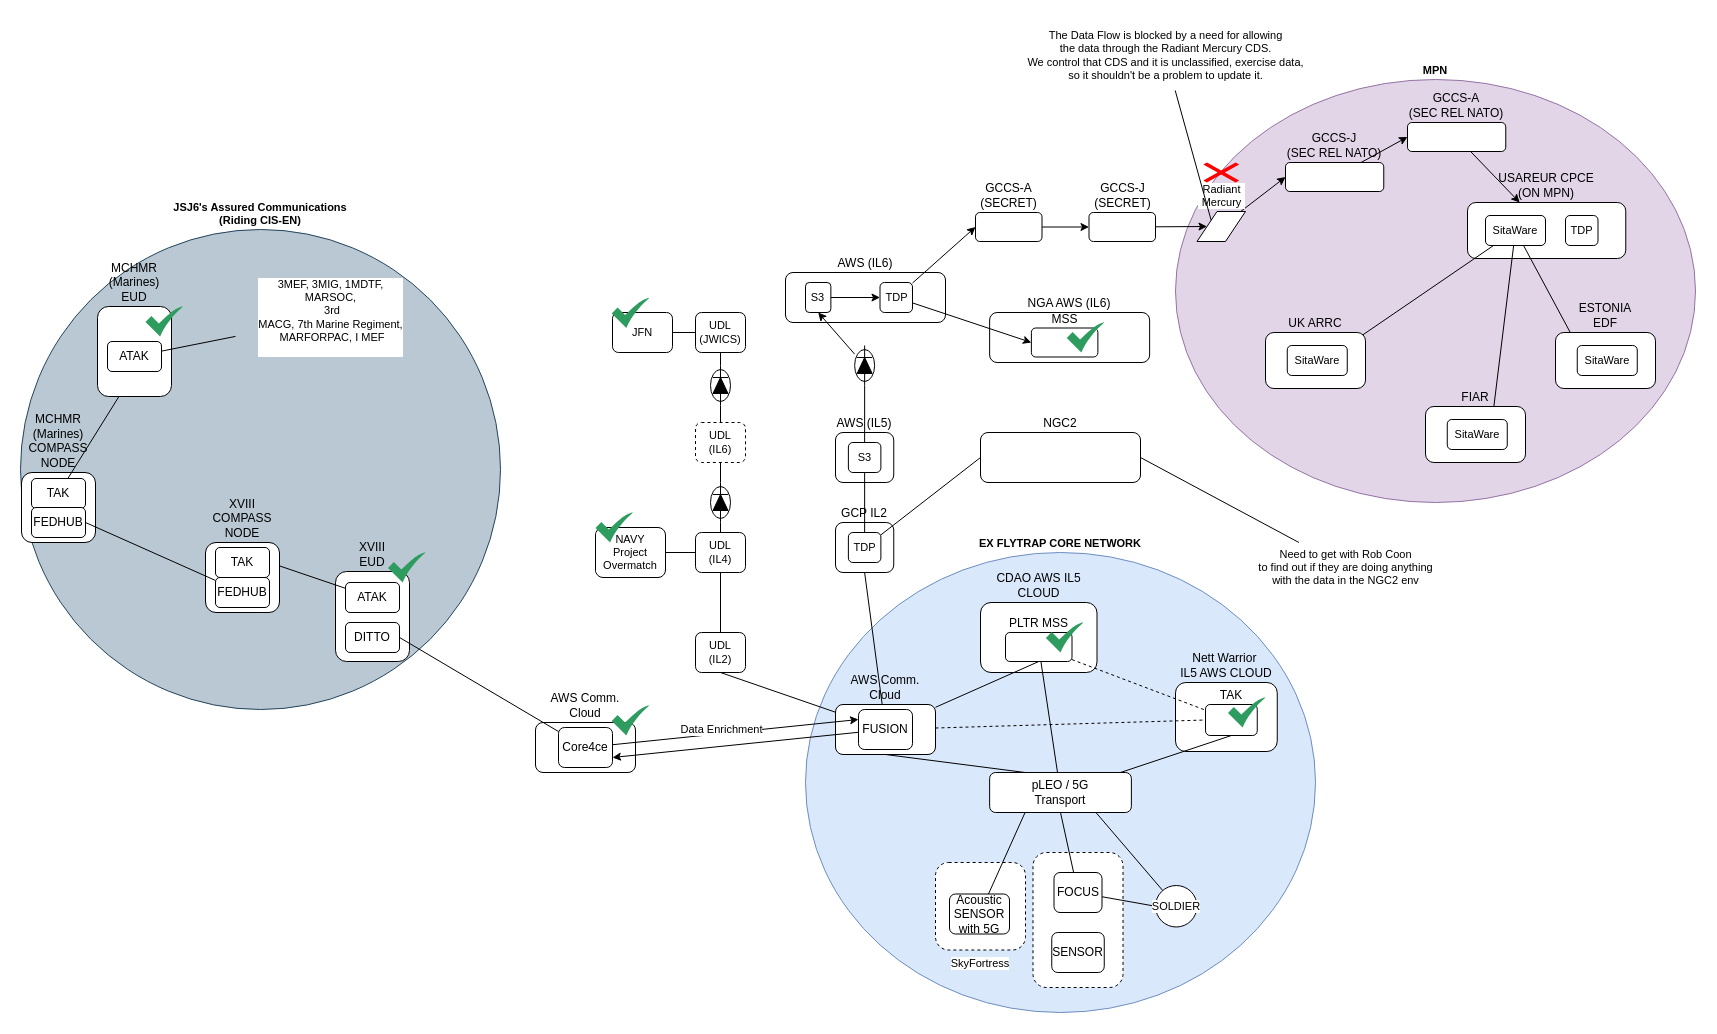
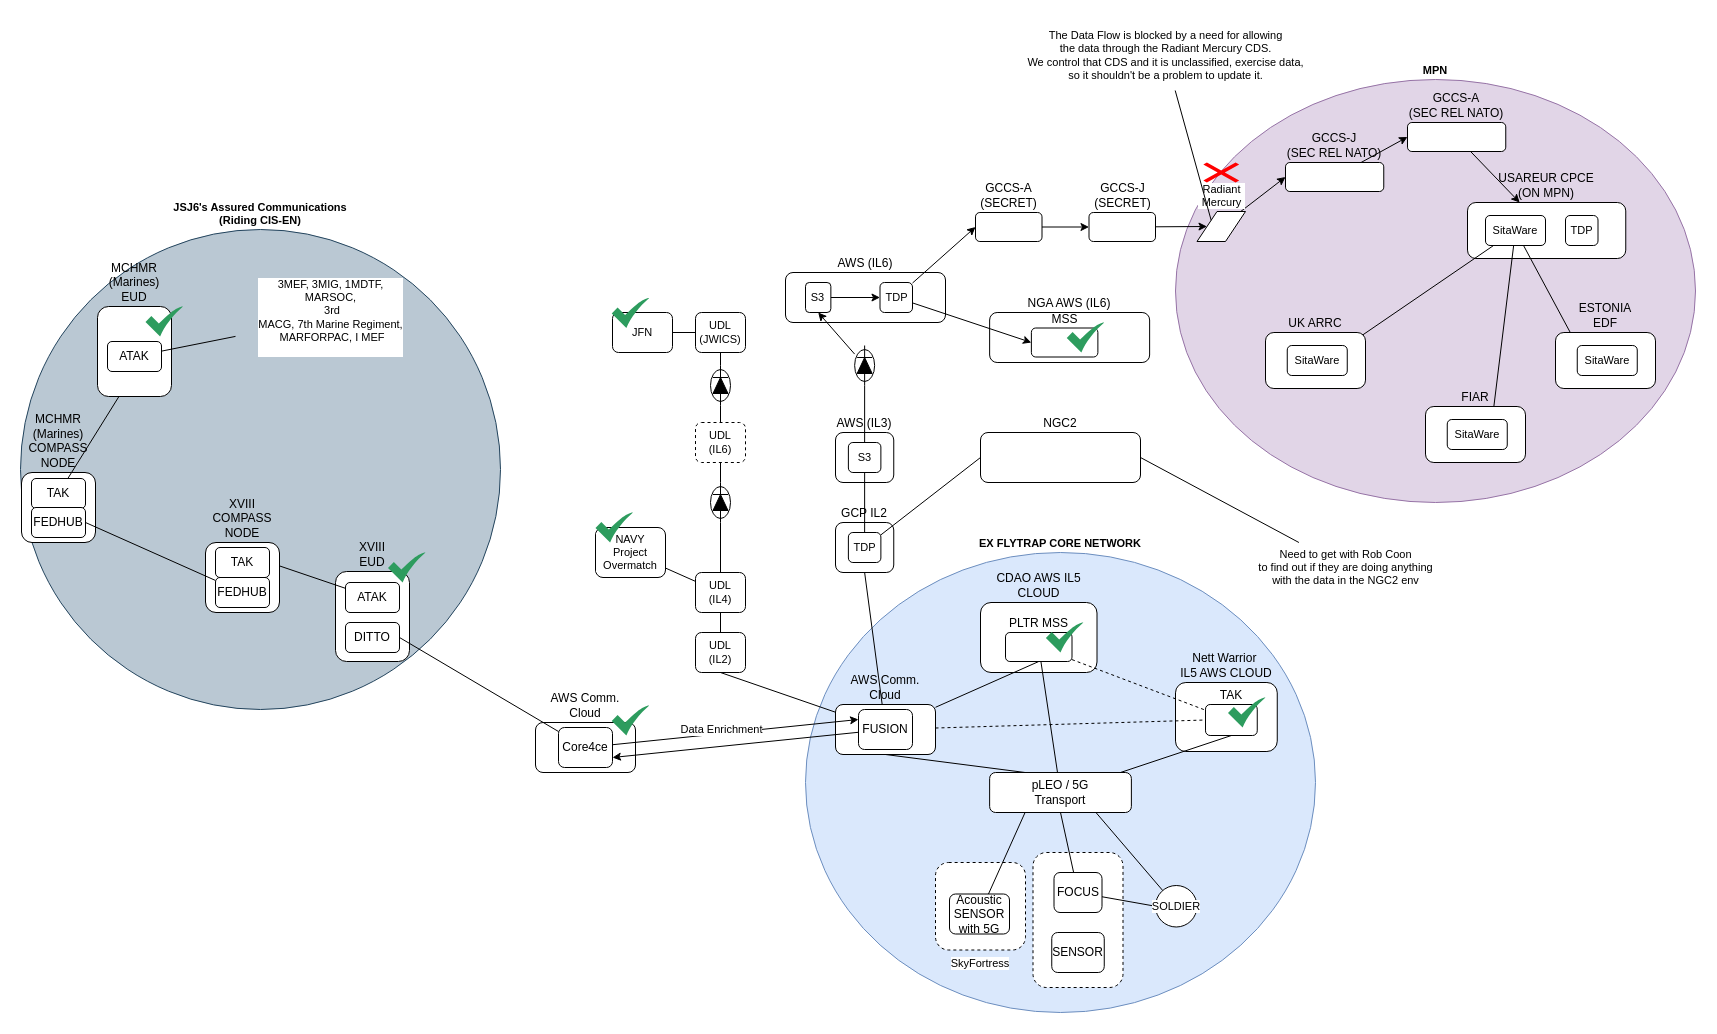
node "AWS (IL5)": label "AWS (IL5)" -> "AWS (IL3)"
node "UDL (IL4)": moved (721, 553) -> (721, 593)
